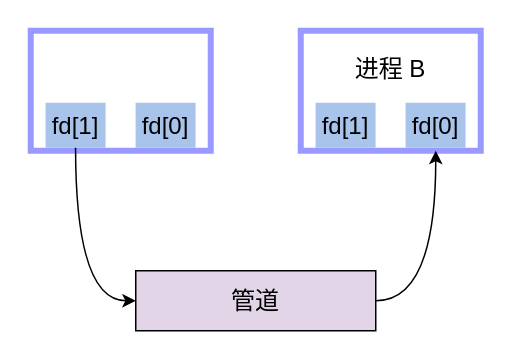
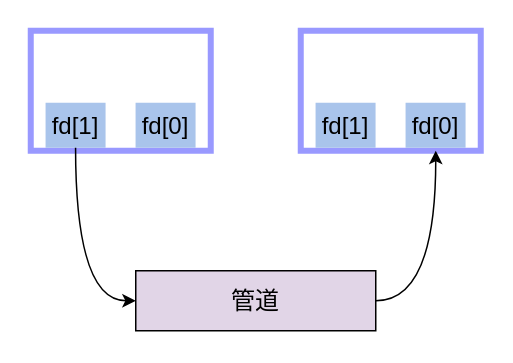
node "进程 B": removed
